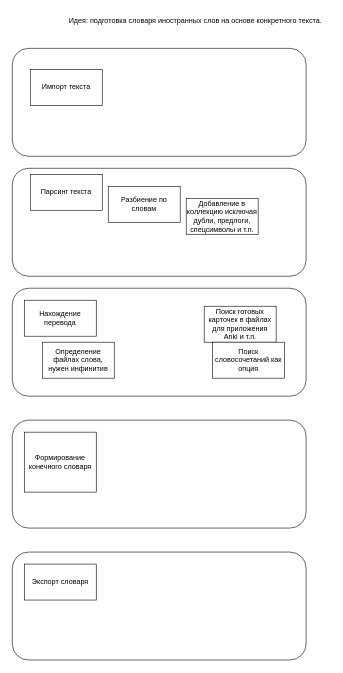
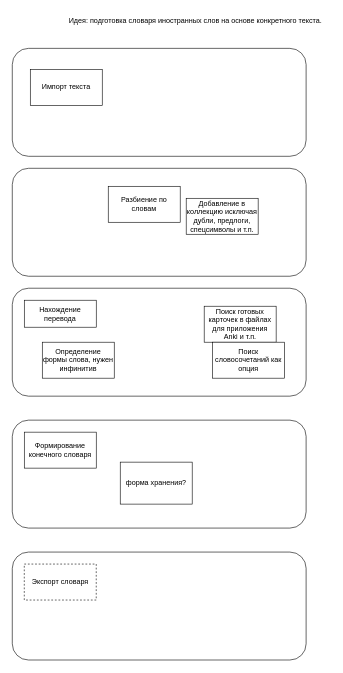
node "Парсинг текста": removed
node "Нахождение перевода": size 72x36 -> 72x27
node "Определение файлах слова, нужен инфинитив": label "Определение файлах слова, нужен инфинитив" -> "Определение формы слова, нужен инфинитив"
node "Формирование конечного словаря": size 72x60 -> 72x36
node "форма хранения?": added
node "Экспорт словаря": style solid -> dashed
